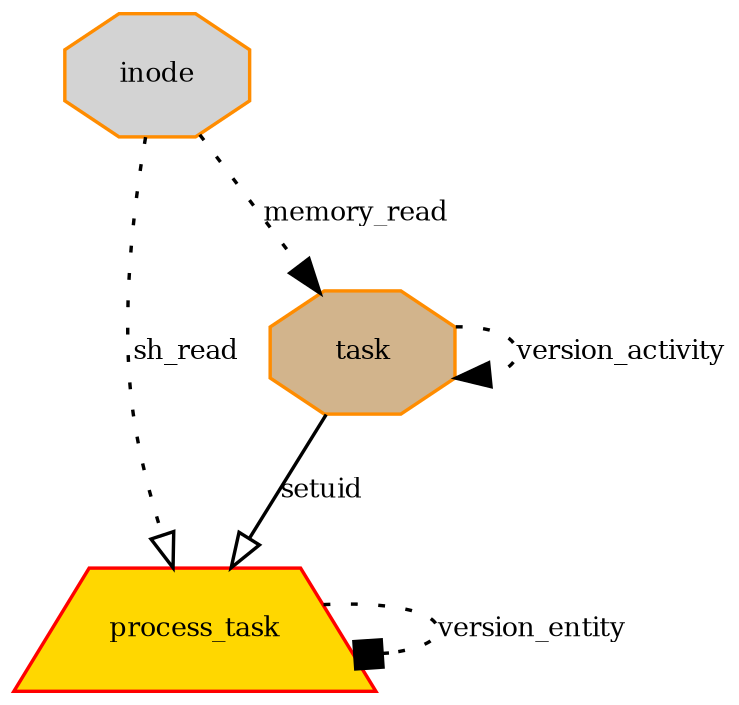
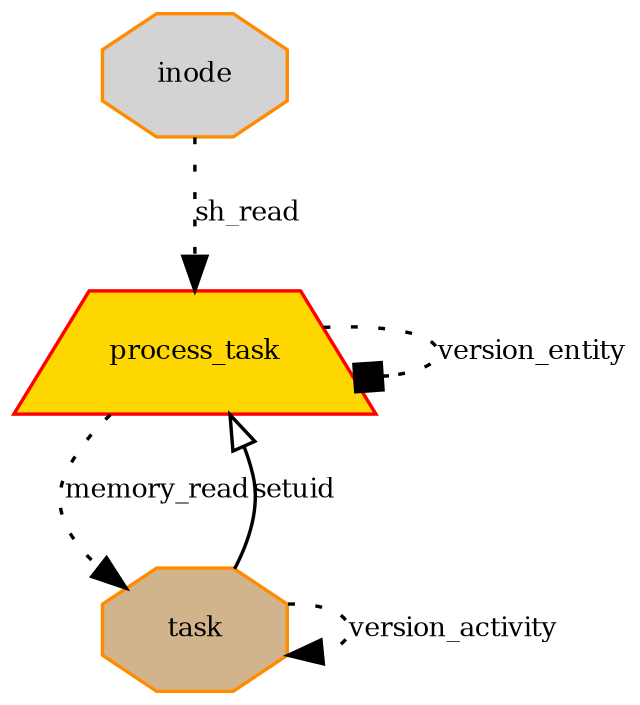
edge "inode" -> "task": now "process_task" -> "task"
edge "inode" -> "process_task": arrowhead onormal -> normal
